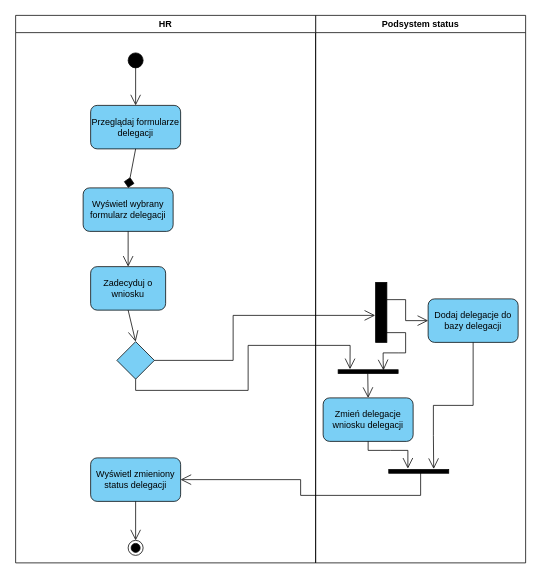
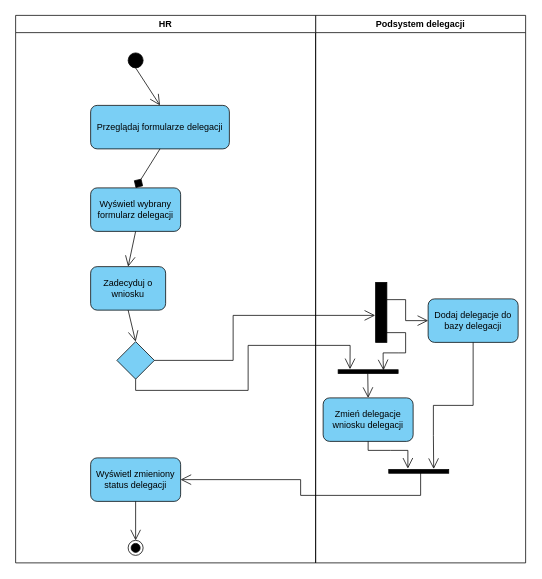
node "Podsystem status": label "Podsystem status" -> "Podsystem delegacji"
node "Przeglądaj formularze delegacji": size 90x44 -> 139x44
node "Wyświetl wybrany formularz delegacji": moved (128, 210) -> (135, 210)
